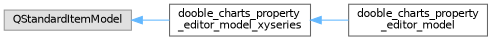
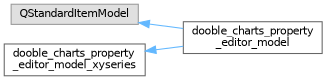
edge "dooble_charts_property _editor_model_xyseries" -> "QStandardItemModel": now "dooble_charts_property _editor_model" -> "QStandardItemModel"
